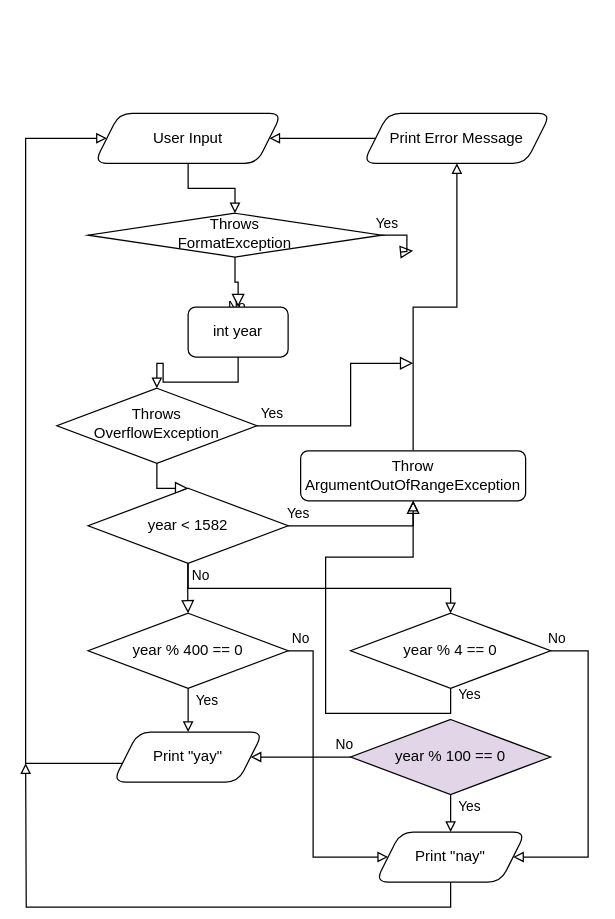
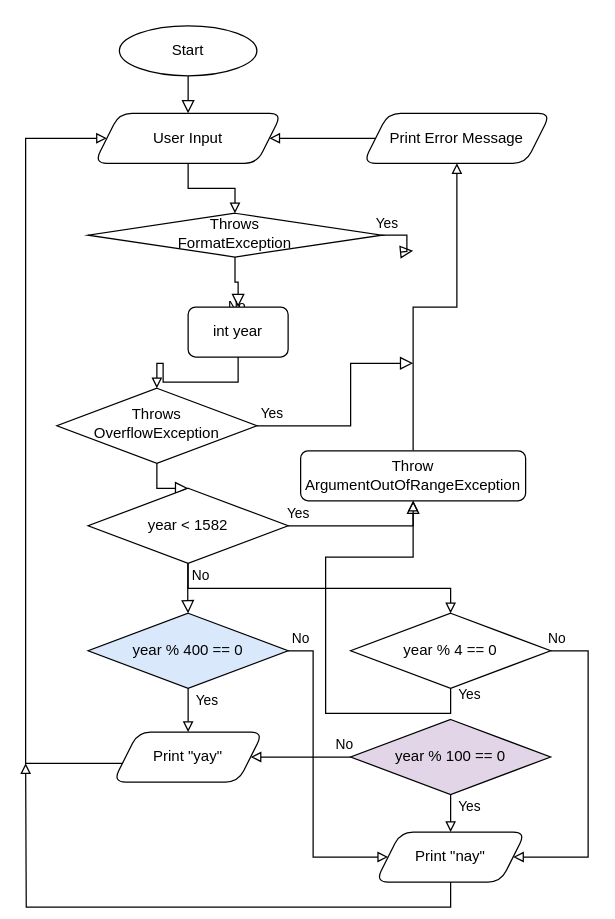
node "Start": added
edge "Start" -> "User Input": added
node "year % 400 == 0": fillcolor #ffffff -> #dae8fc
